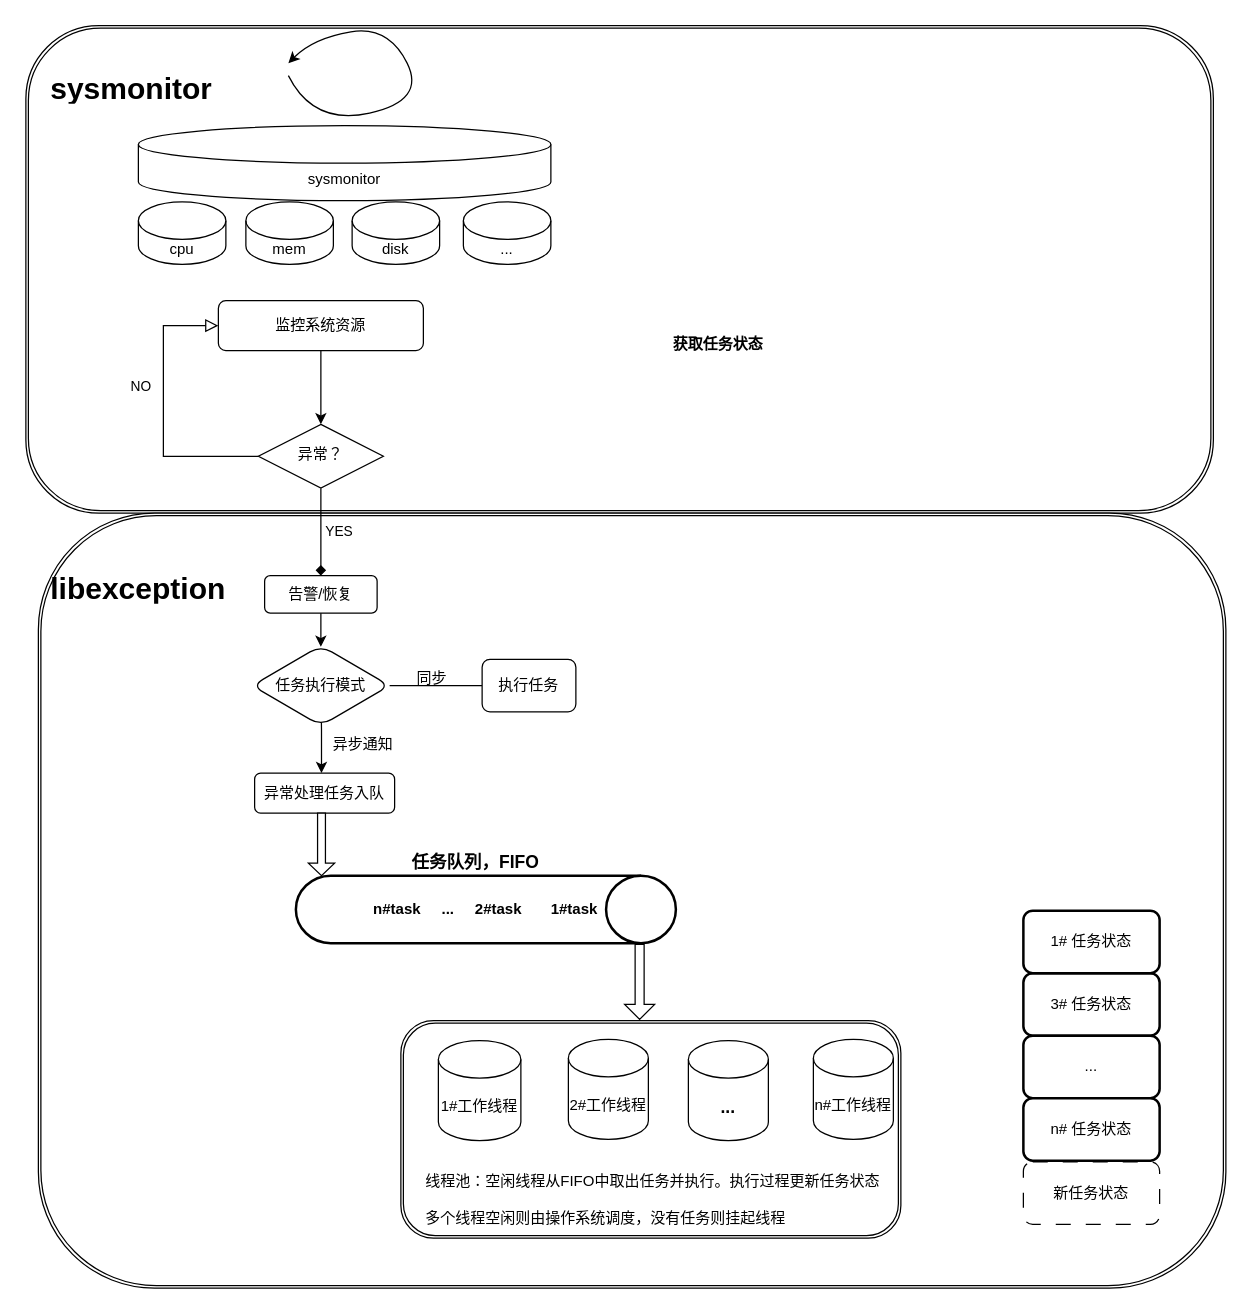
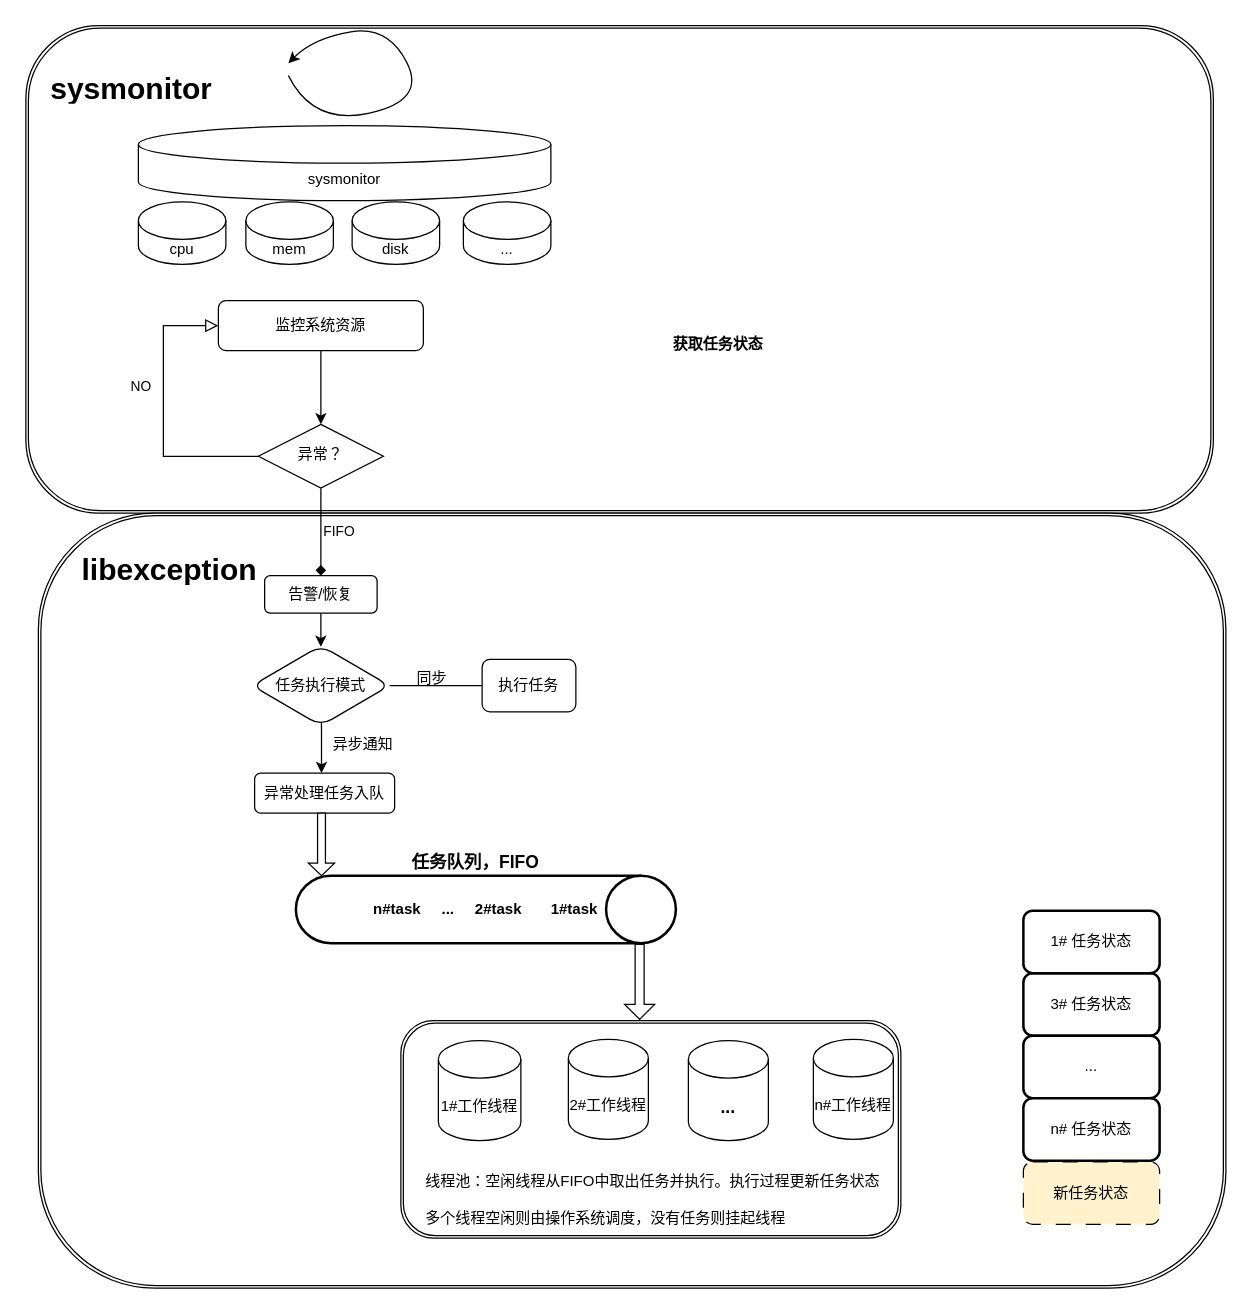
node "YES": label "YES" -> "FIFO"
node "libexception": moved (137, 582) -> (168, 563)
node "新任务状态": fillcolor #ffffff -> #fff2cc
